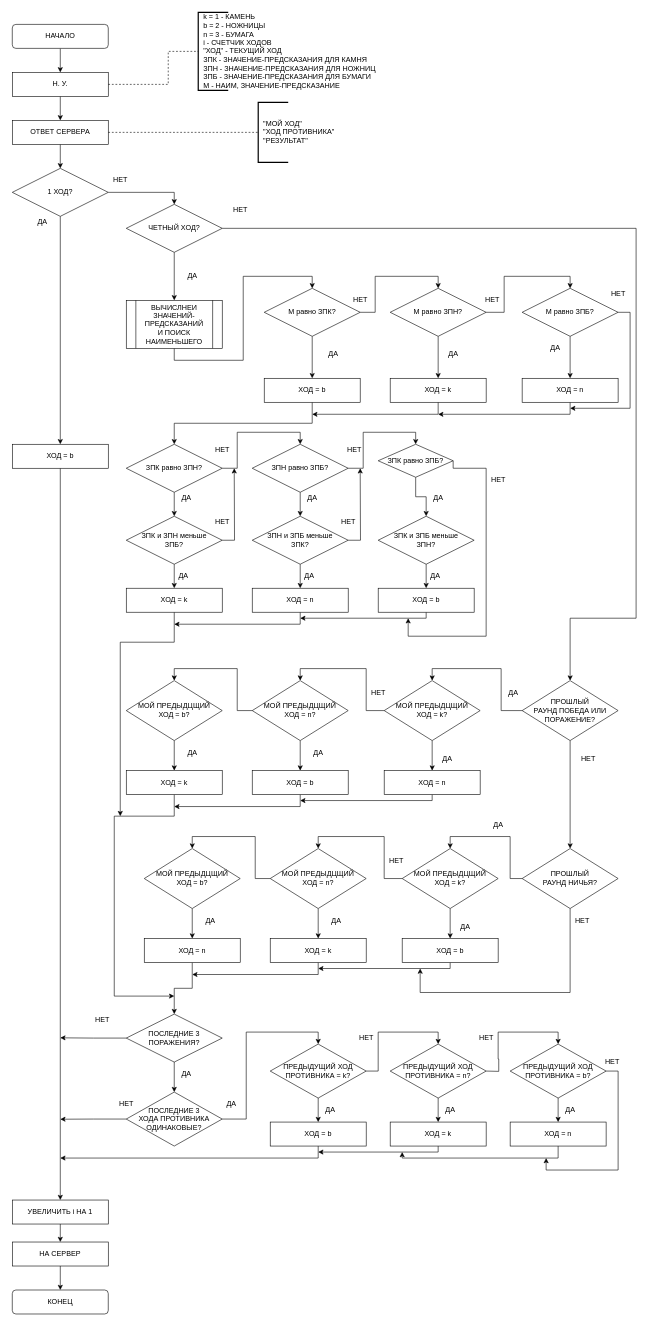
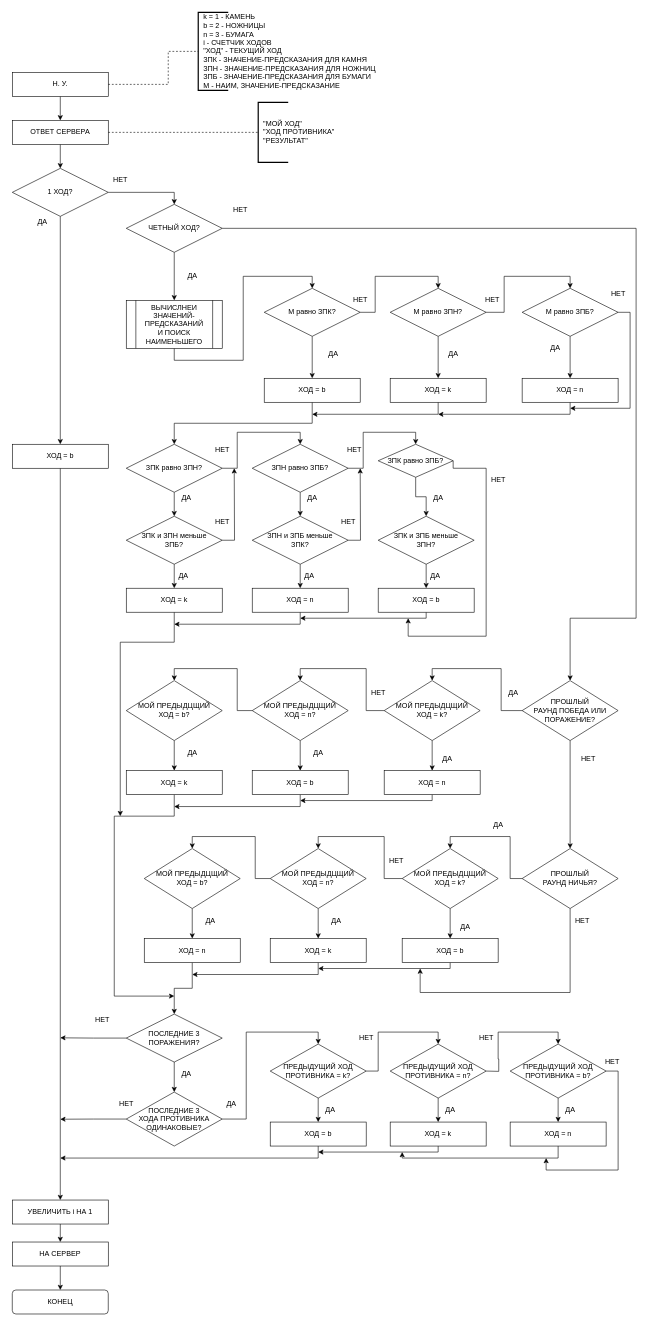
node "НАЧАЛО": removed
edge "НАЧАЛО" -> "Н. У.": removed
